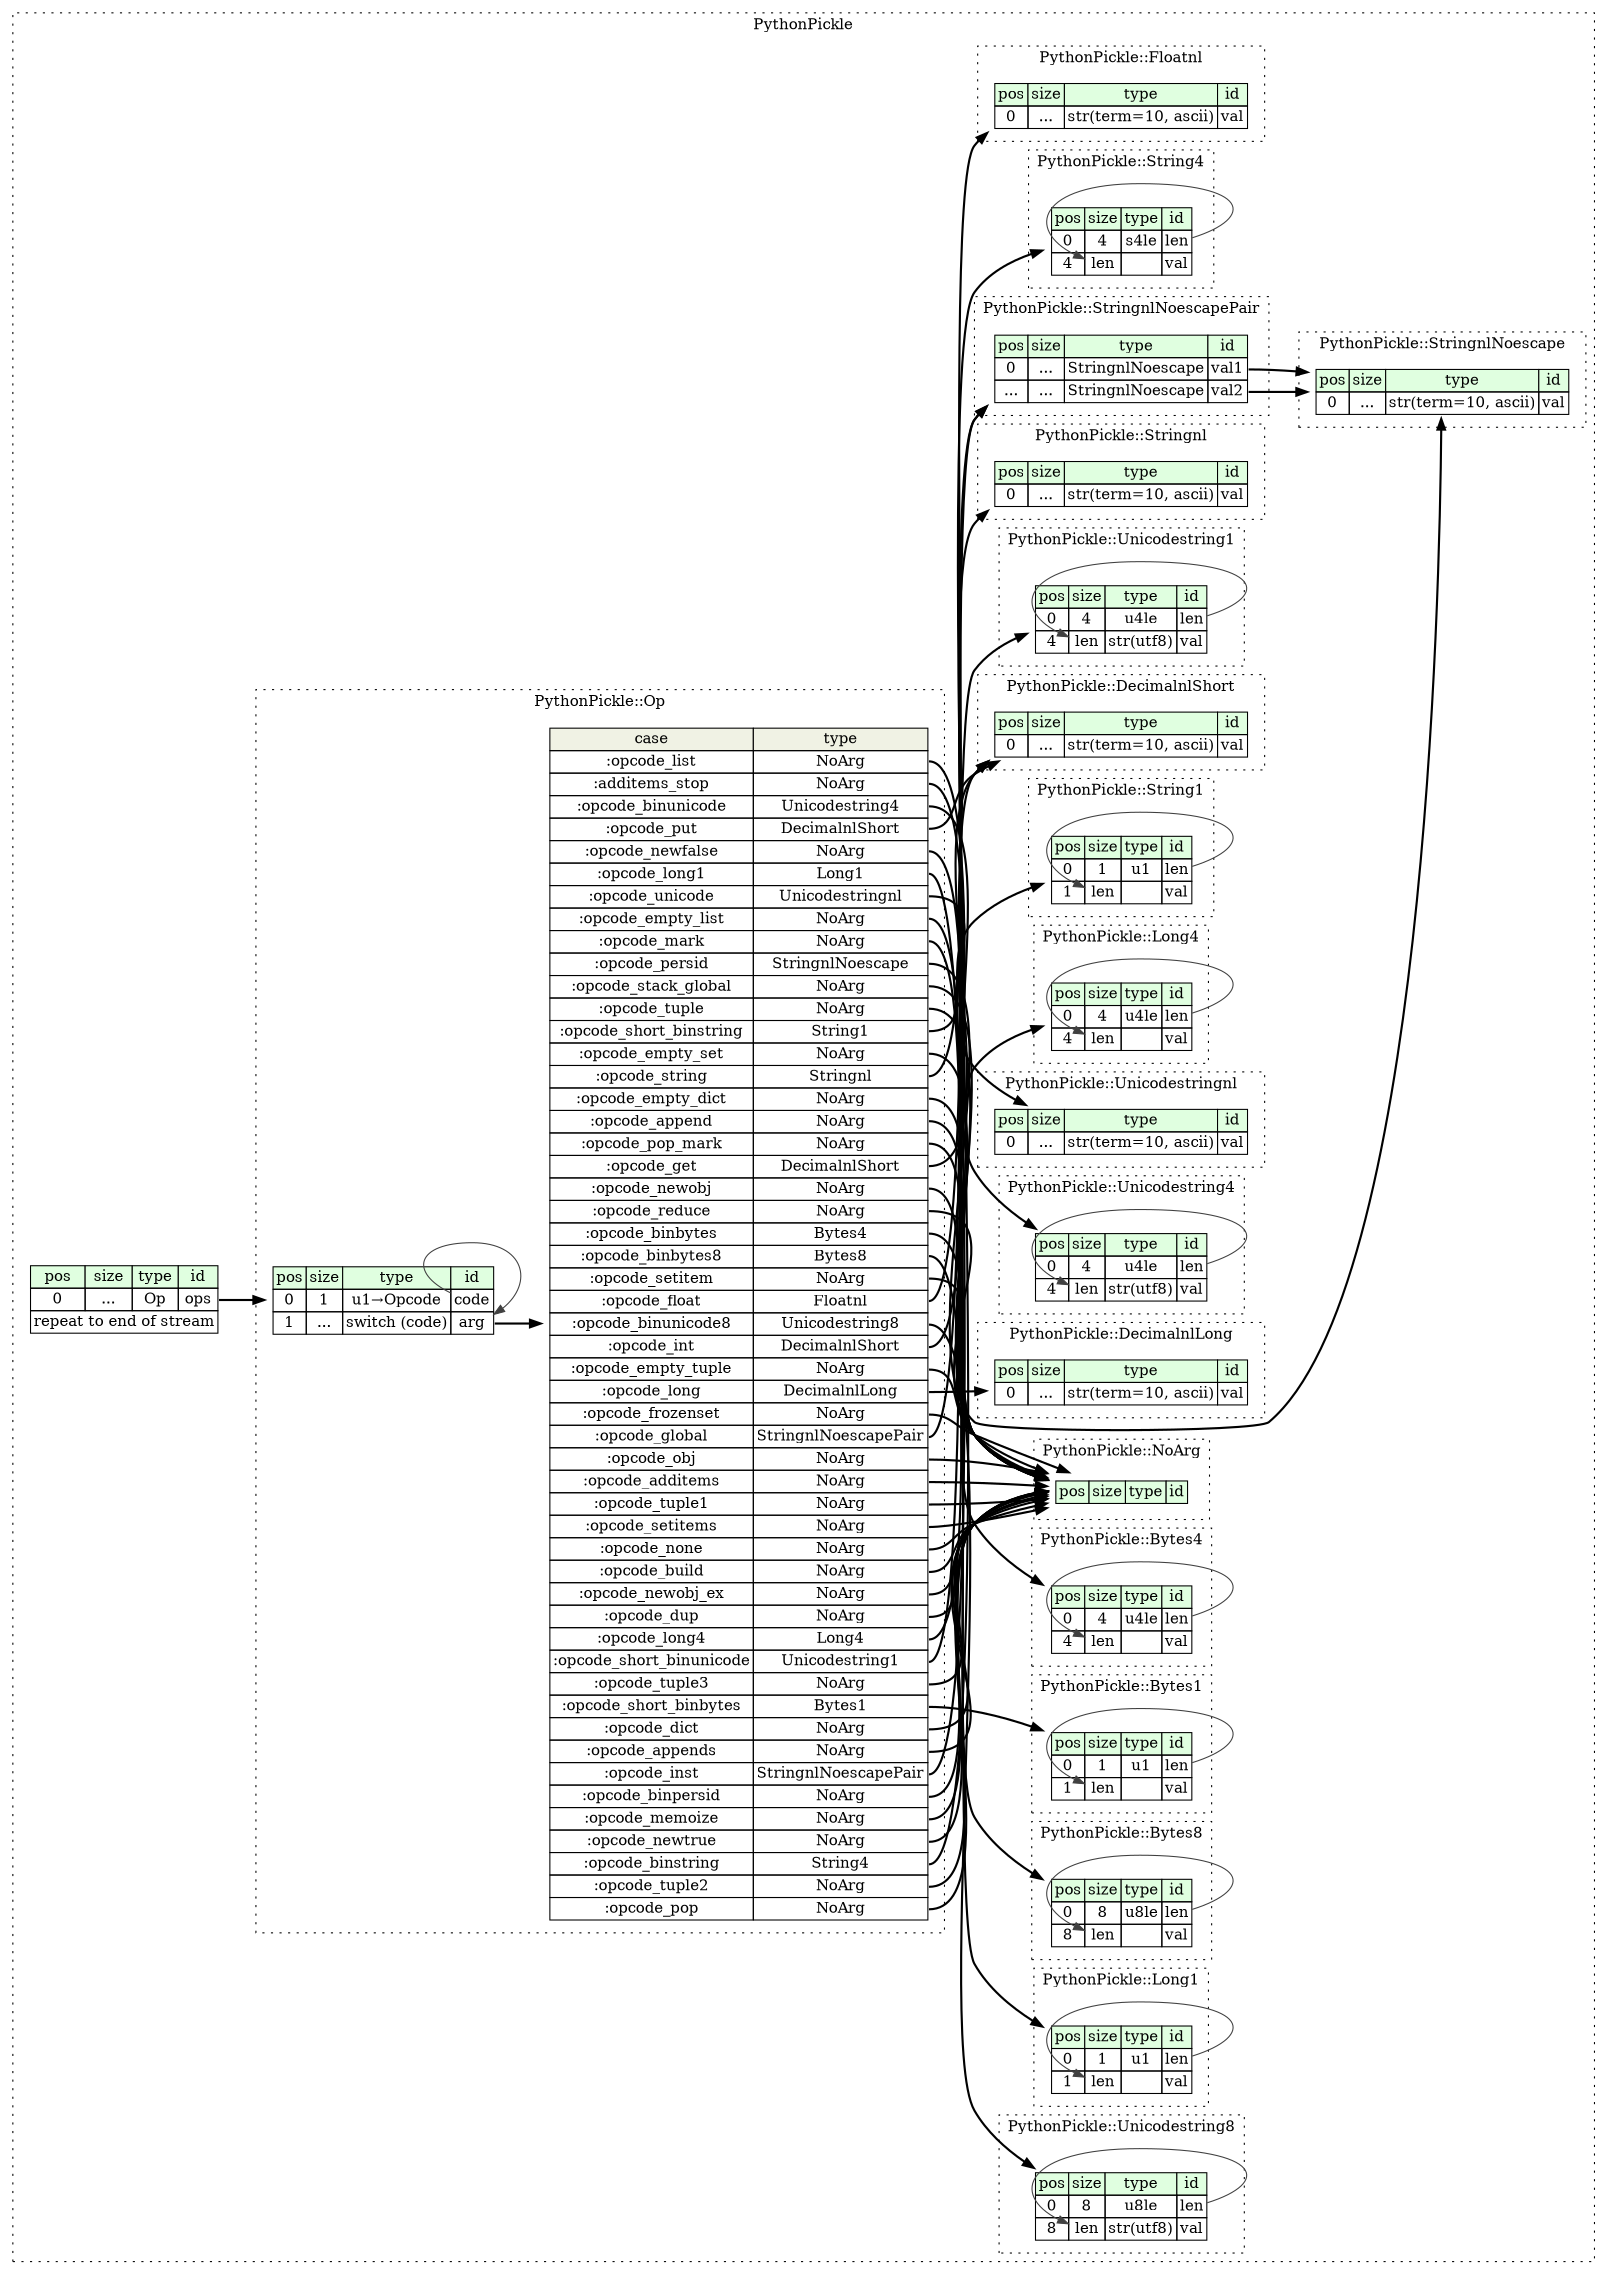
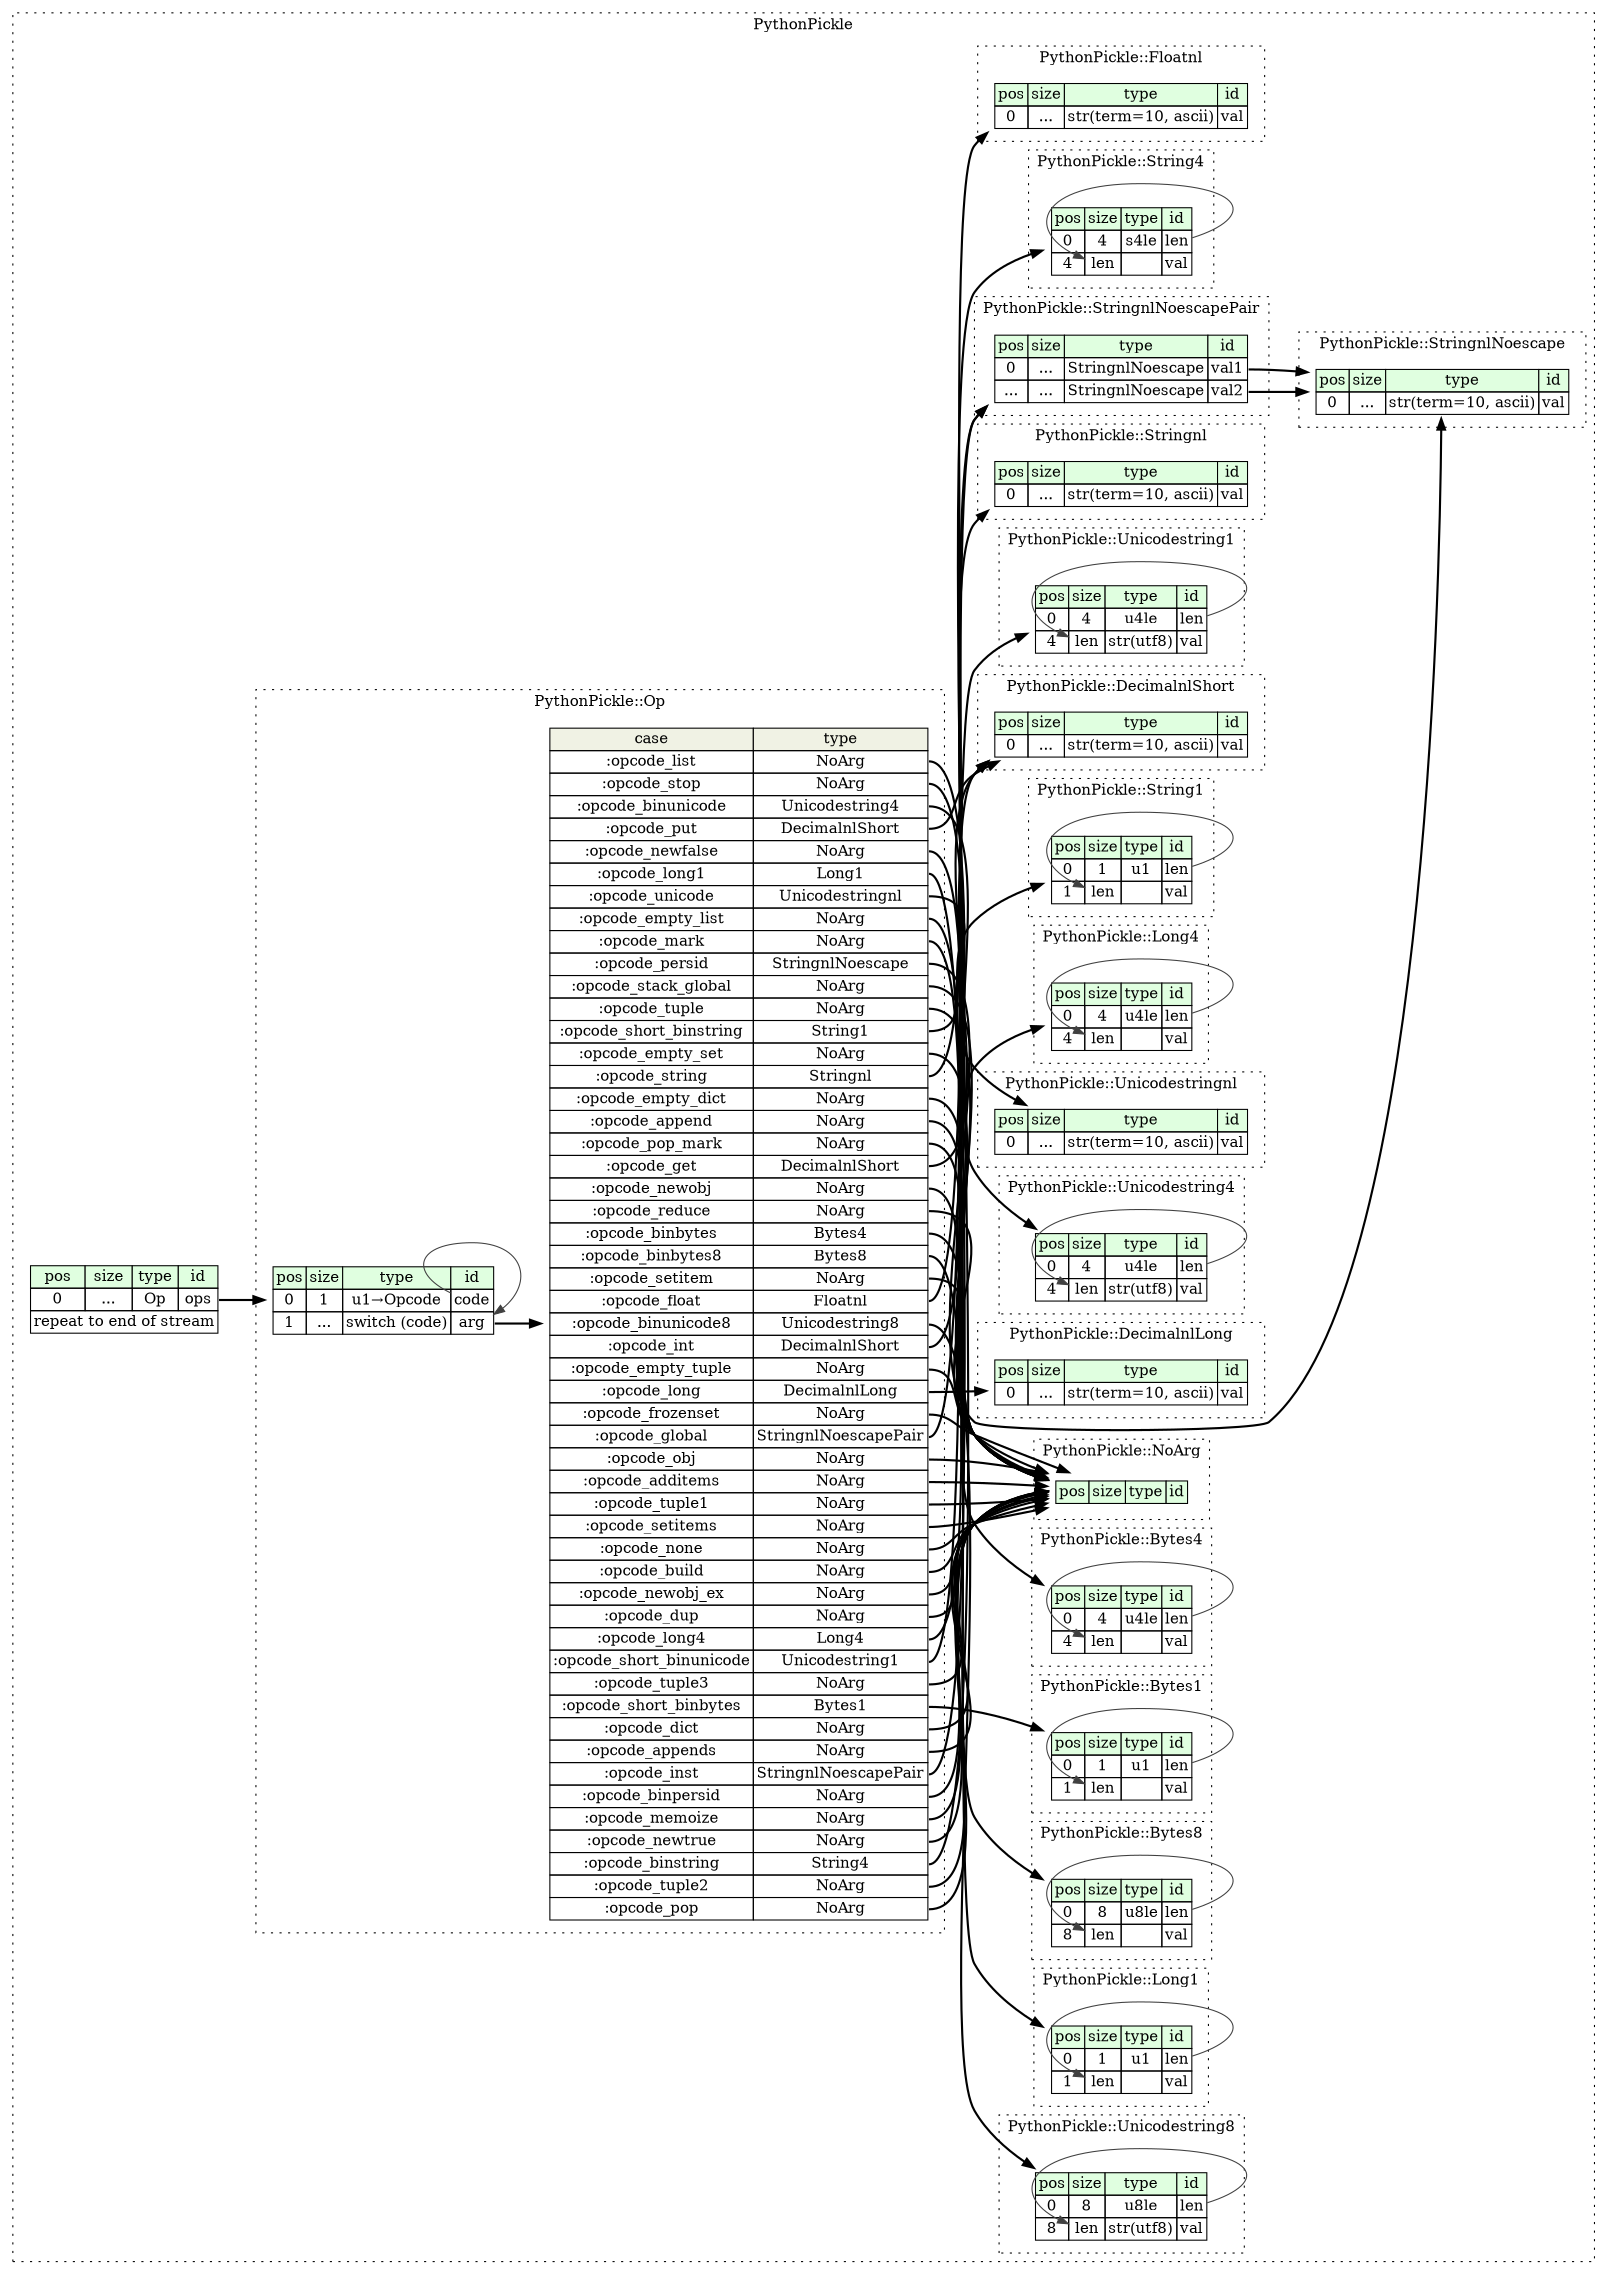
node "case": text ":additems_stop" -> ":opcode_stop"
